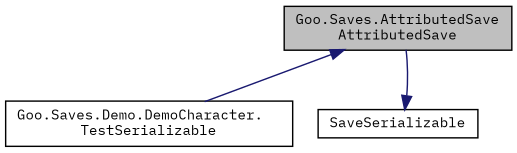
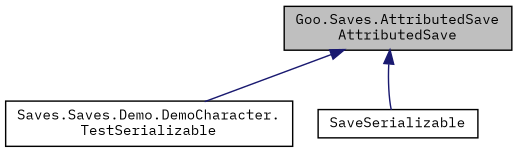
edge "Goo.Saves.AttributedSave AttributedSave" -> "SaveSerializable": reversed
node "Goo.Saves.Demo.DemoCharacter. TestSerializable": label "Goo.Saves.Demo.DemoCharacter. TestSerializable" -> "Saves.Saves.Demo.DemoCharacter. TestSerializable"
